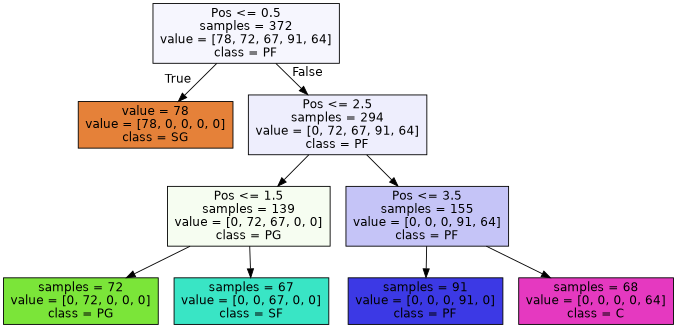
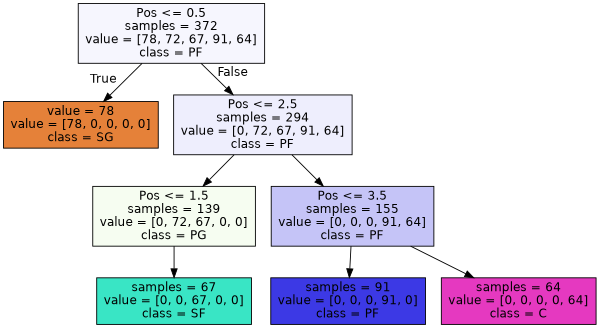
node "samples = 72 value = [0, 72, 0, 0, 0] class = PG": removed
node "samples = 68 value = [0, 0, 0, 0, 64] class = C": label "samples = 68 value = [0, 0, 0, 0, 64] class = C" -> "samples = 64 value = [0, 0, 0, 0, 64] class = C"
